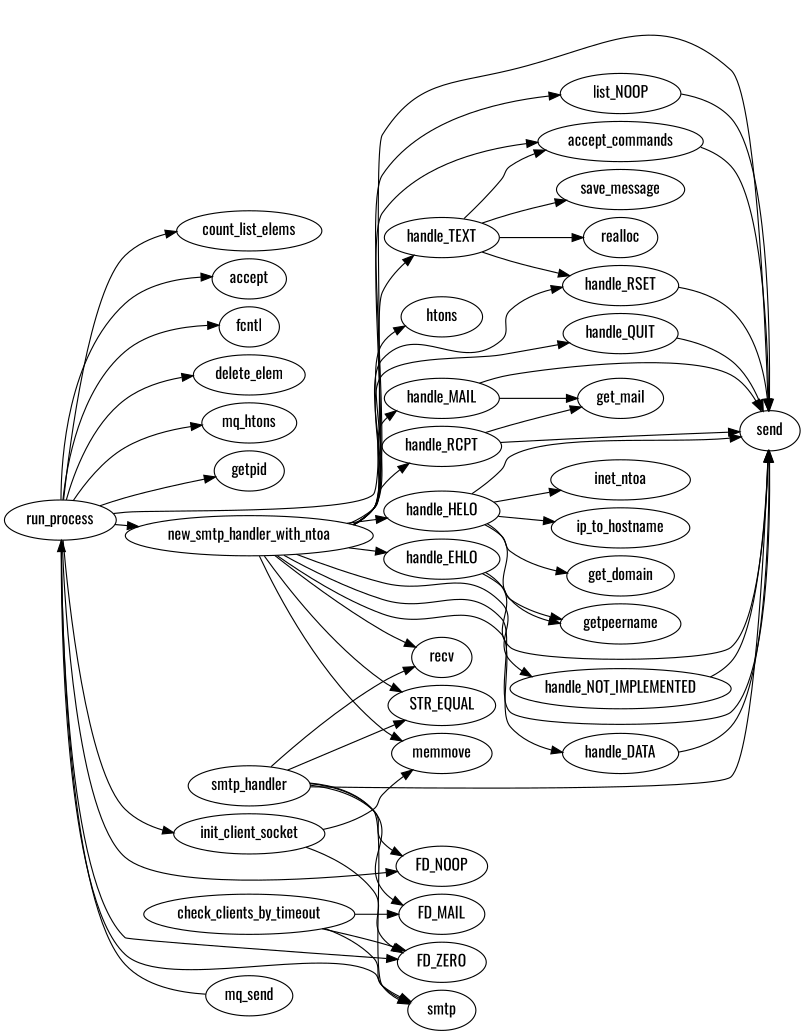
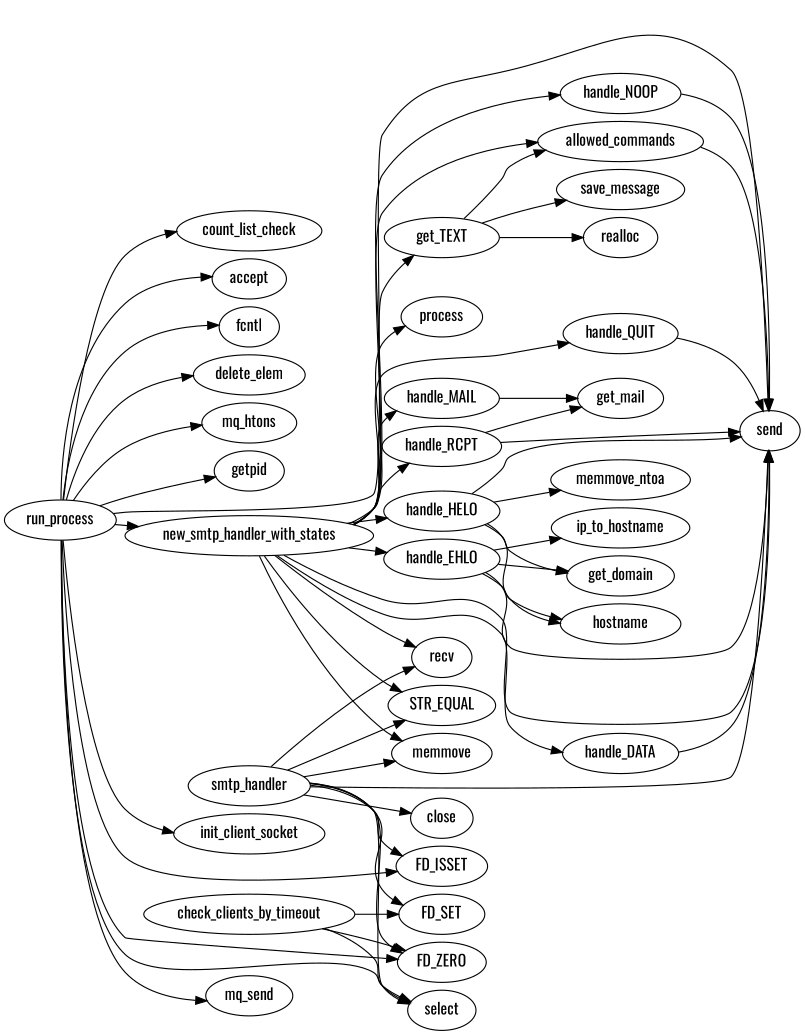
node "list_NOOP": label "list_NOOP" -> "handle_NOOP"
node "accept_commands": label "accept_commands" -> "allowed_commands"
node "count_list_elems": label "count_list_elems" -> "count_list_check"
node "handle_TEXT": label "handle_TEXT" -> "get_TEXT"
node "handle_RSET": removed
node "htons": label "htons" -> "process"
edge "handle_MAIL" -> "send": removed
node "inet_ntoa": label "inet_ntoa" -> "memmove_ntoa"
edge "handle_HELO" -> "ip_to_hostname": now "handle_EHLO" -> "ip_to_hostname"
node "new_smtp_handler_with_ntoa": label "new_smtp_handler_with_ntoa" -> "new_smtp_handler_with_states"
edge "handle_EHLO" -> "get_domain": added
node "getpeername": label "getpeername" -> "hostname"
node "handle_NOT_IMPLEMENTED": removed
edge "mq_send" -> "run_process": reversed
edge "init_client_socket" -> "memmove": now "smtp_handler" -> "memmove"
node "close": added
node "FD_NOOP": label "FD_NOOP" -> "FD_ISSET"
edge "init_client_socket" -> "FD_ZERO": now "smtp_handler" -> "FD_ZERO"
node "FD_MAIL": label "FD_MAIL" -> "FD_SET"
node "smtp": label "smtp" -> "select"
